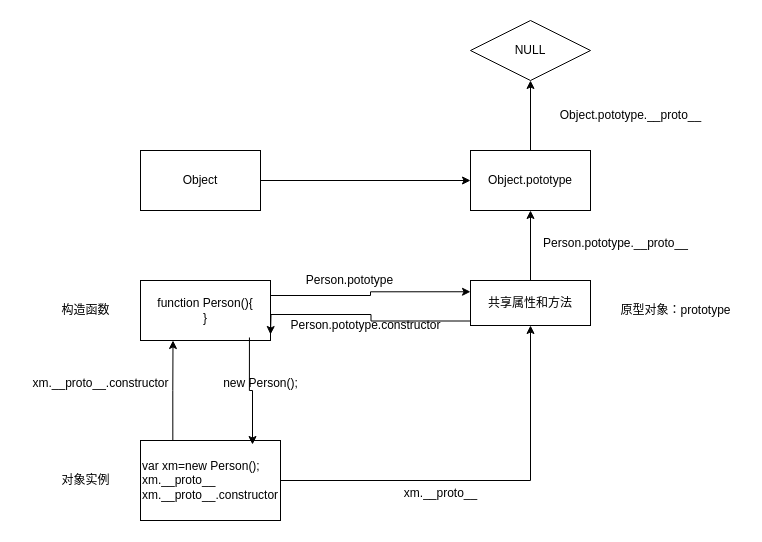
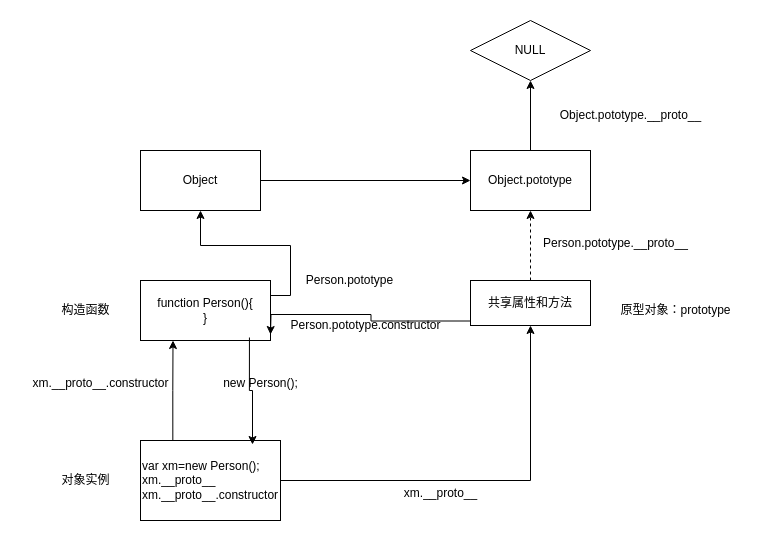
edge "共享属性和方法" -> "Object.pototype": style solid -> dashed
edge "function Person(){ }" -> "共享属性和方法": now "function Person(){ }" -> "Object"
